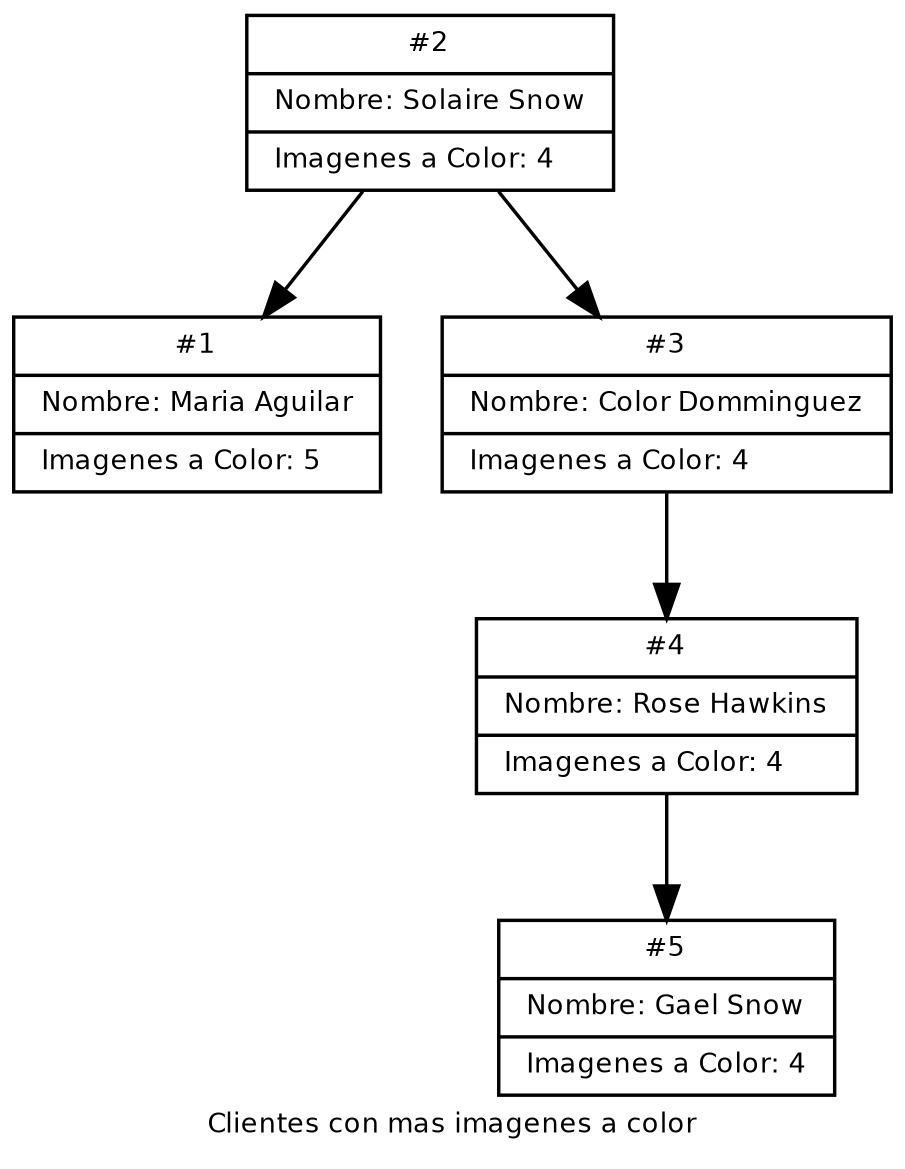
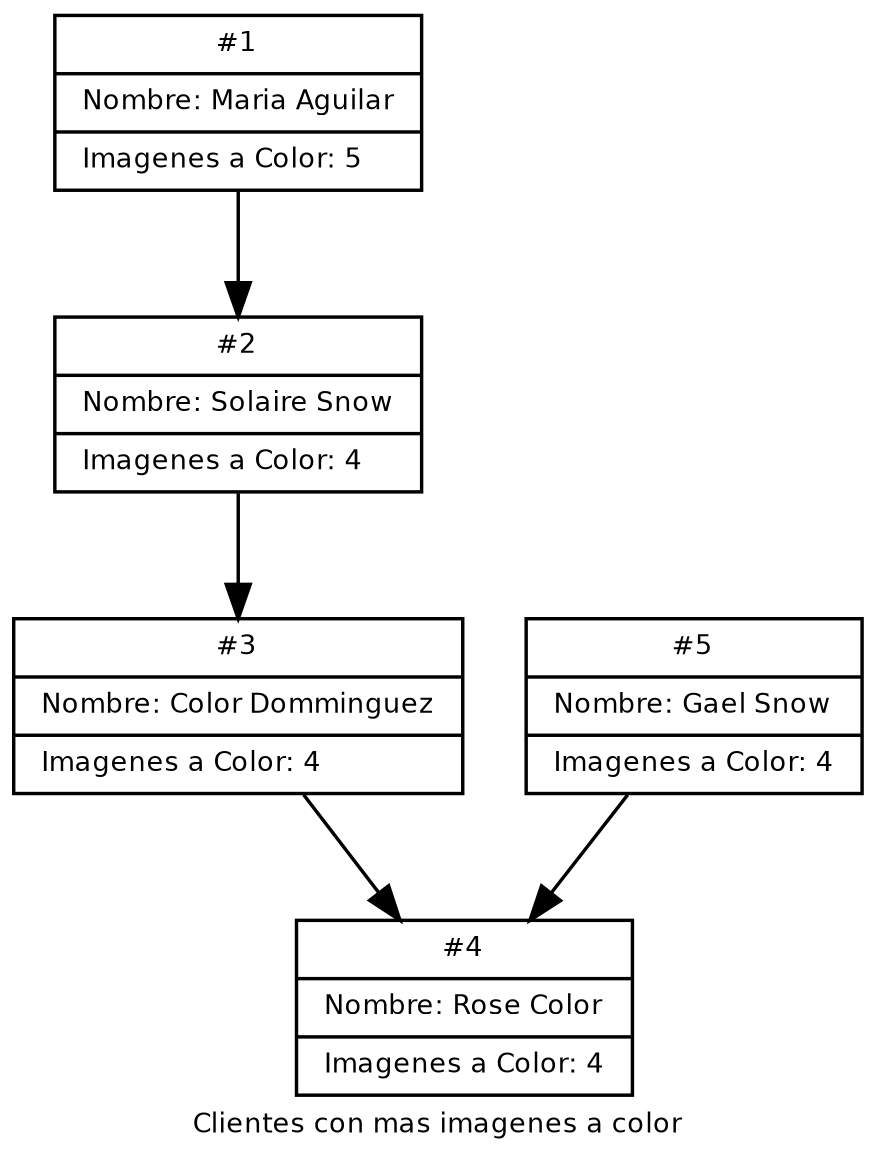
edge "#2" -> "#1": reversed
node "#4": text "Nombre: Rose Hawkins" -> "Nombre: Rose Color"
edge "#4" -> "#5": reversed
